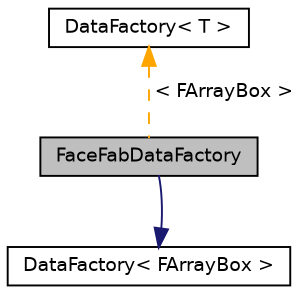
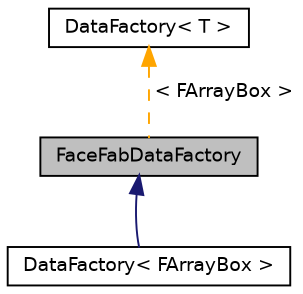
edge "FaceFabDataFactory" -> "DataFactory< FArrayBox >": reversed
